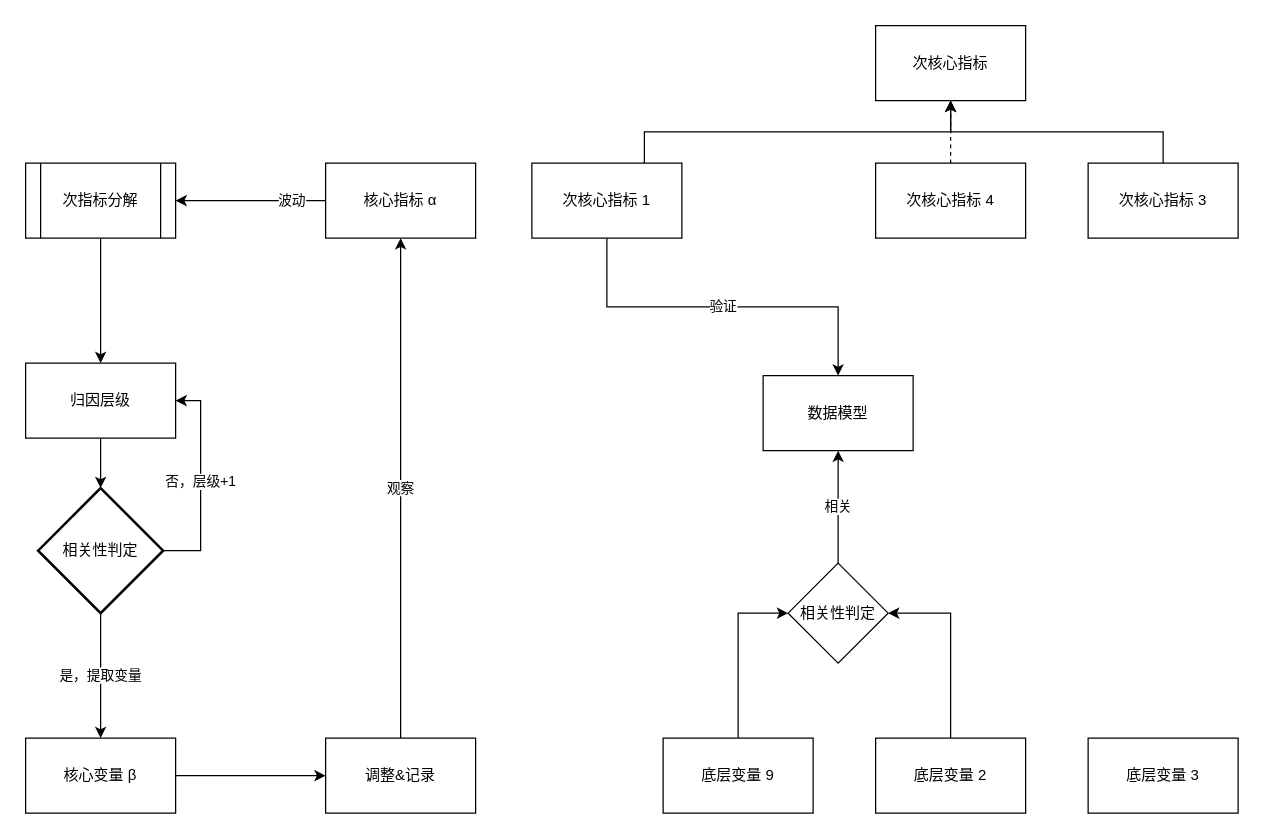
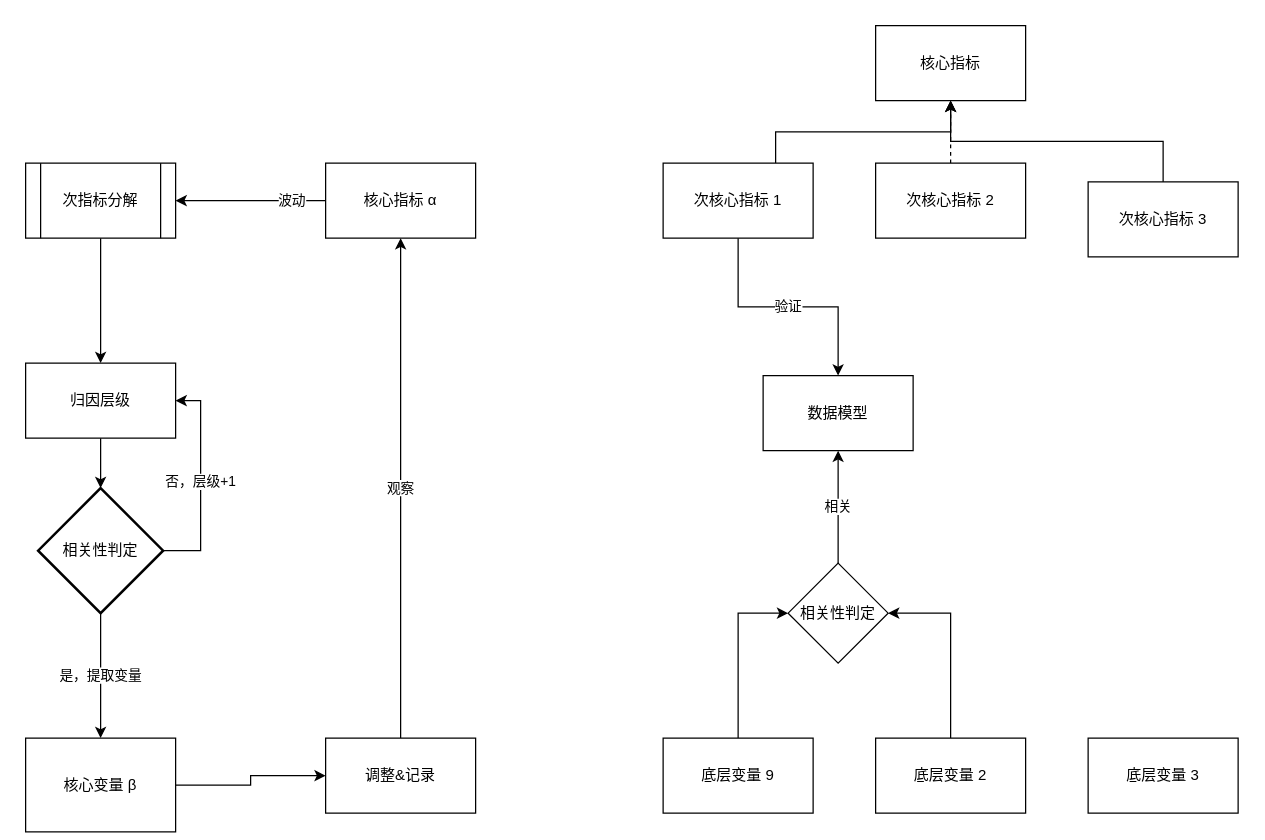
node "次核心指标": label "次核心指标" -> "核心指标"
node "次核心指标 1": moved (607, 201) -> (738, 201)
node "次核心指标 4": label "次核心指标 4" -> "次核心指标 2"
node "次核心指标 3": moved (1163, 201) -> (1163, 219)
node "核心变量 β": size 150x75 -> 150x94
